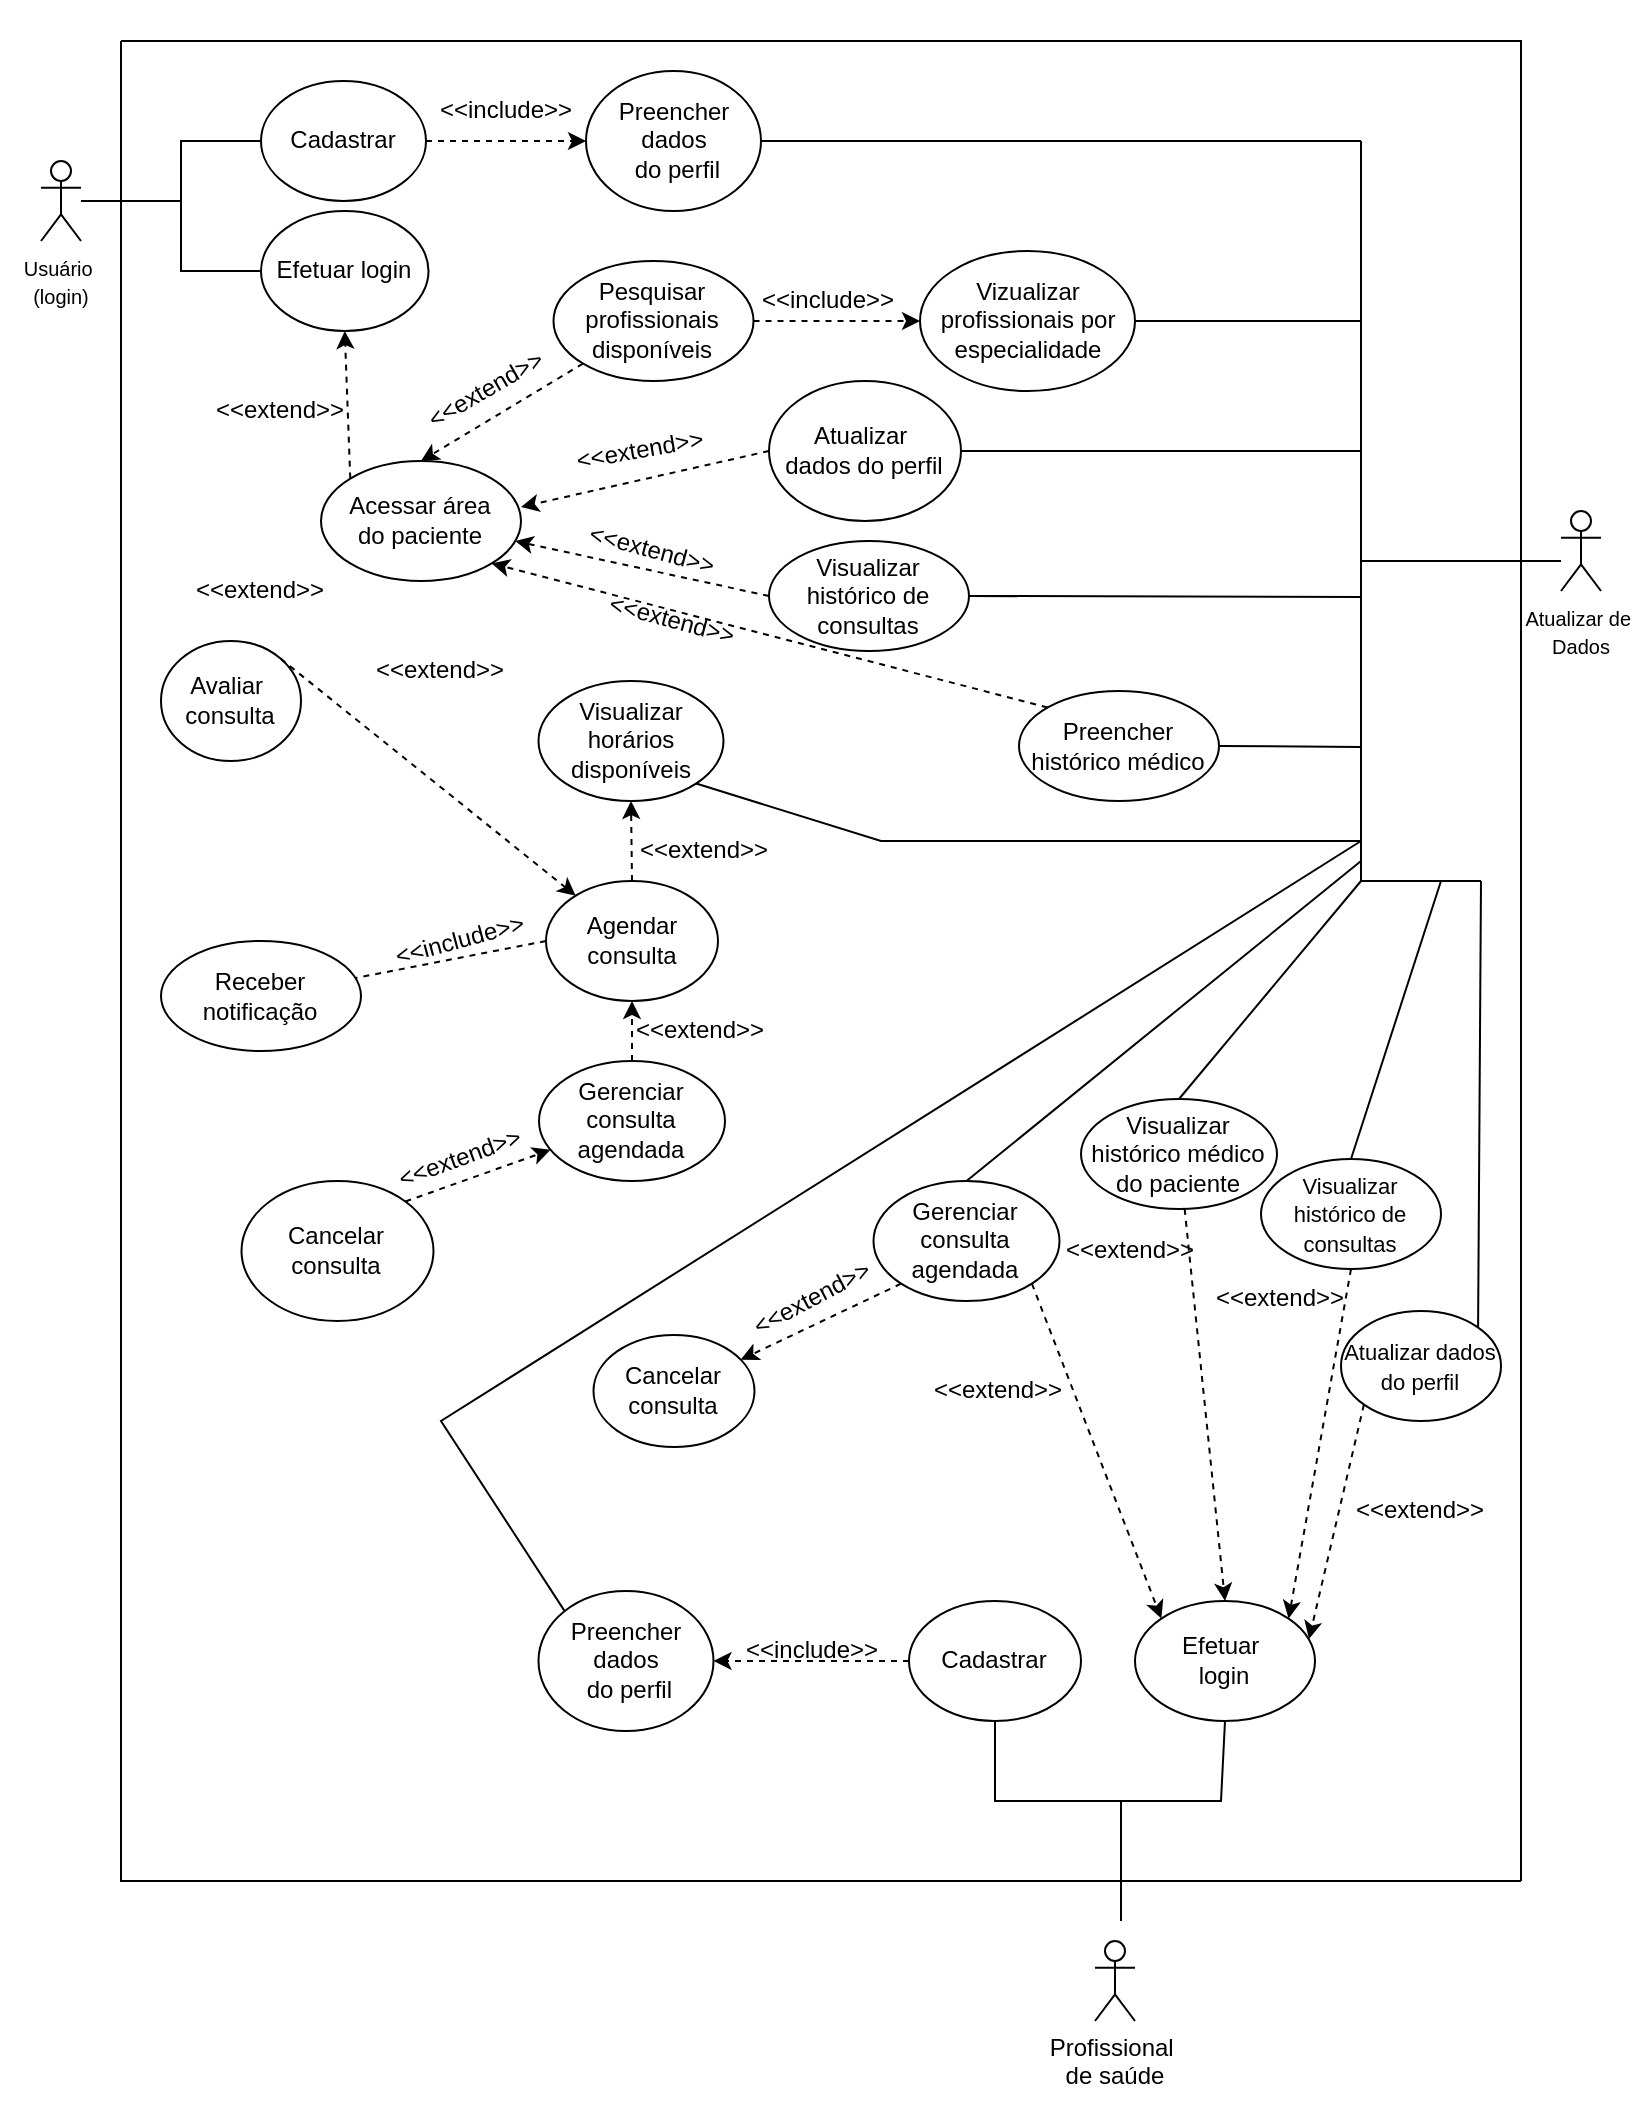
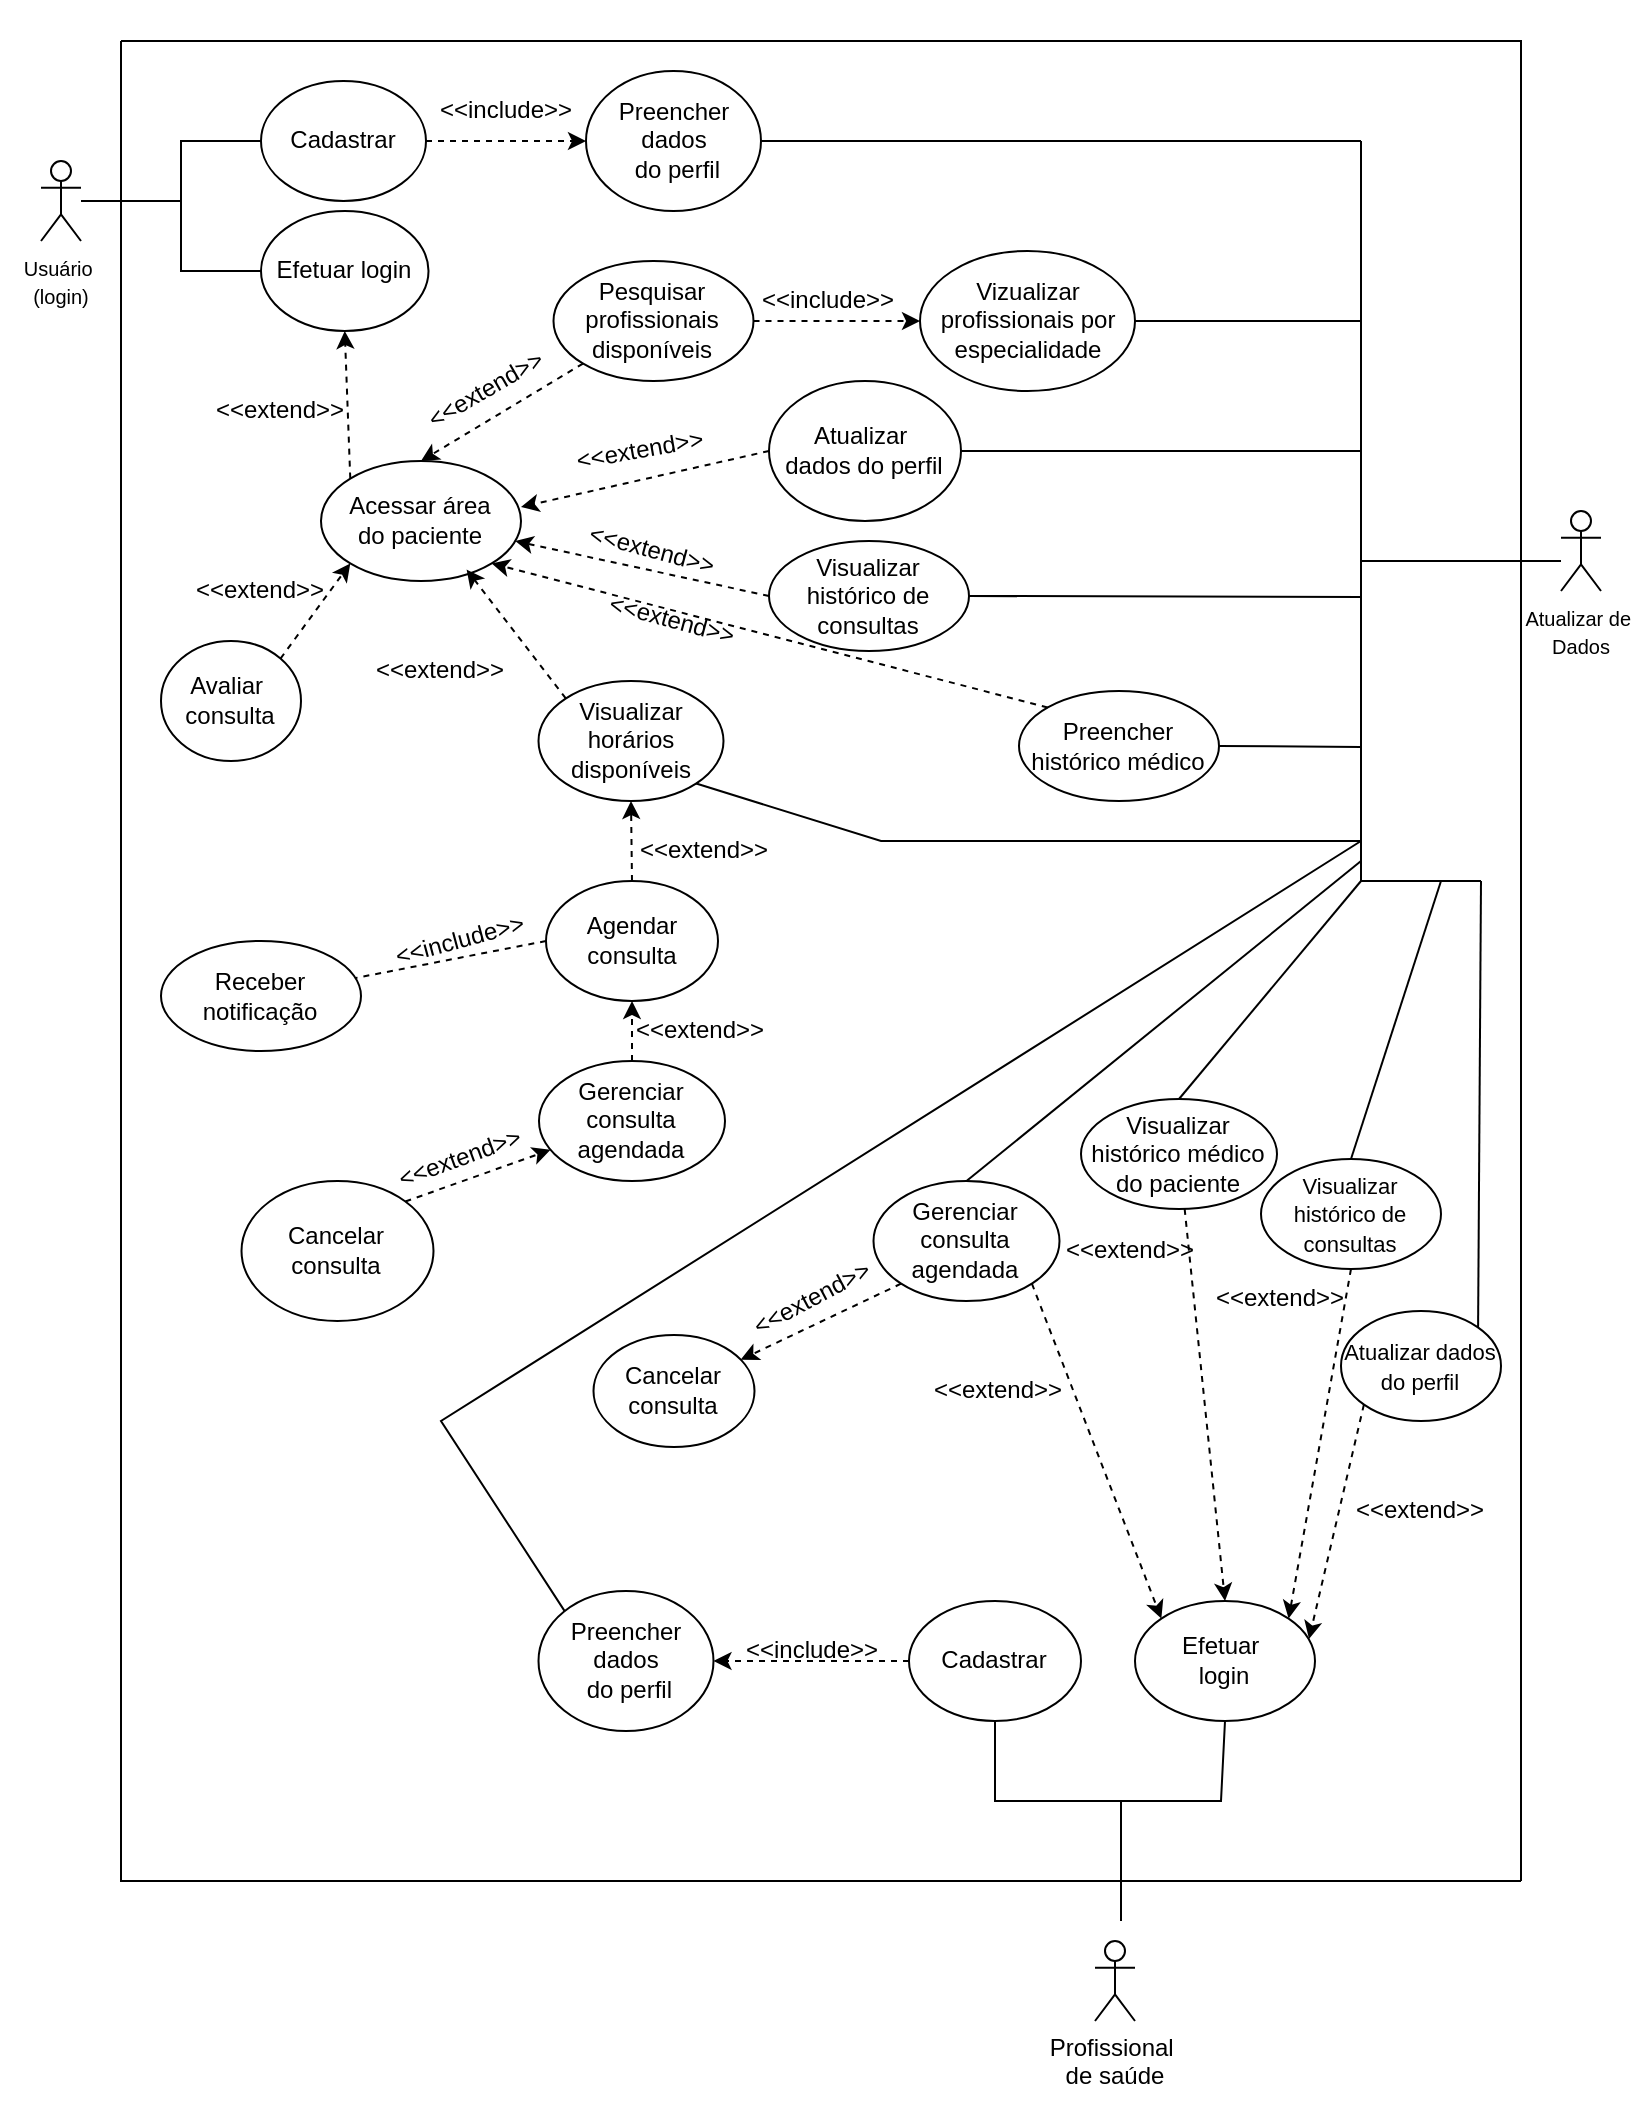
edge "Visualizar horários disponíveis" -> "Acessar área do paciente": added
edge "Avaliar consulta" -> "Agendar consulta": now "Avaliar consulta" -> "Acessar área do paciente"
